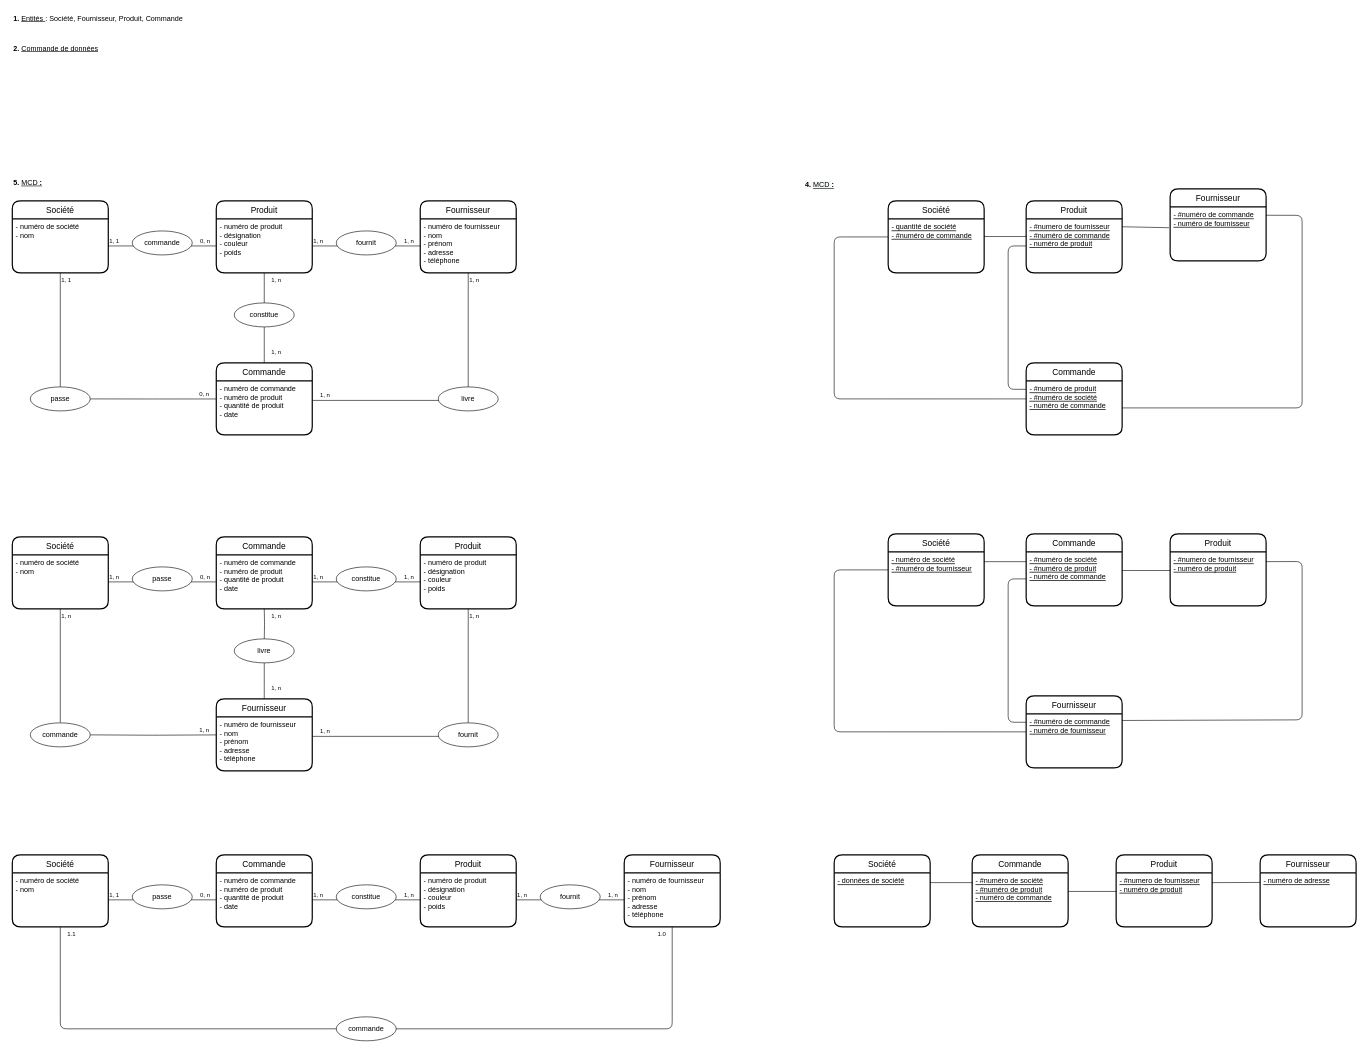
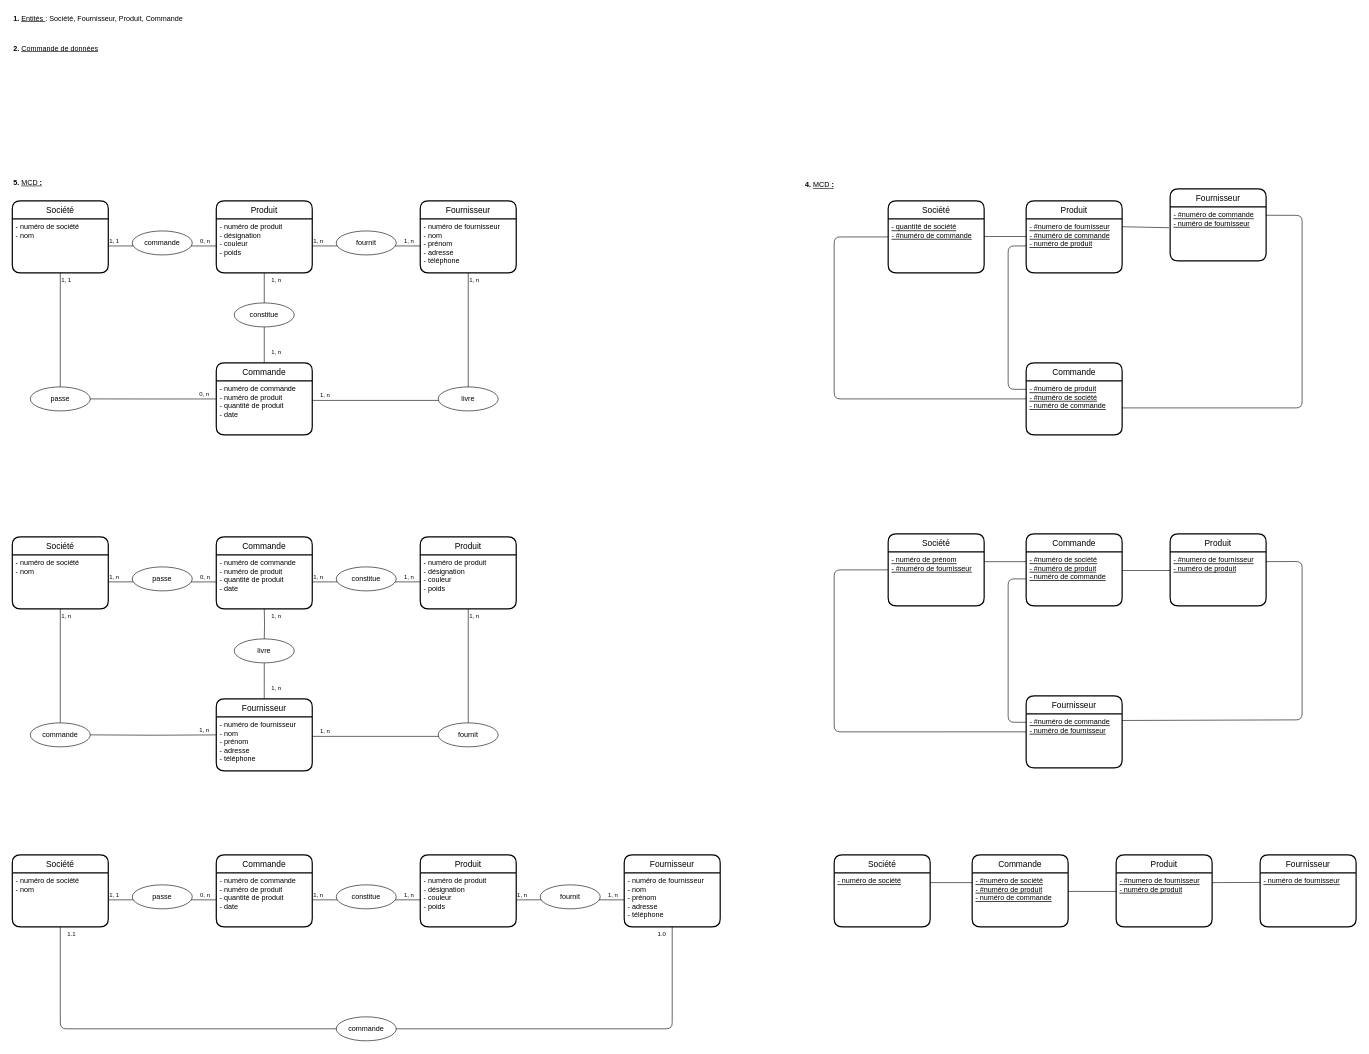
node "- numéro de société - #numéro de fournisseur": label "- numéro de société - #numéro de fournisseur" -> "- numéro de prénom - #numéro de fournisseur"
node "- données de société": label "- données de société" -> "- numéro de société"
node "- numéro de adresse": label "- numéro de adresse" -> "- numéro de fournisseur"
